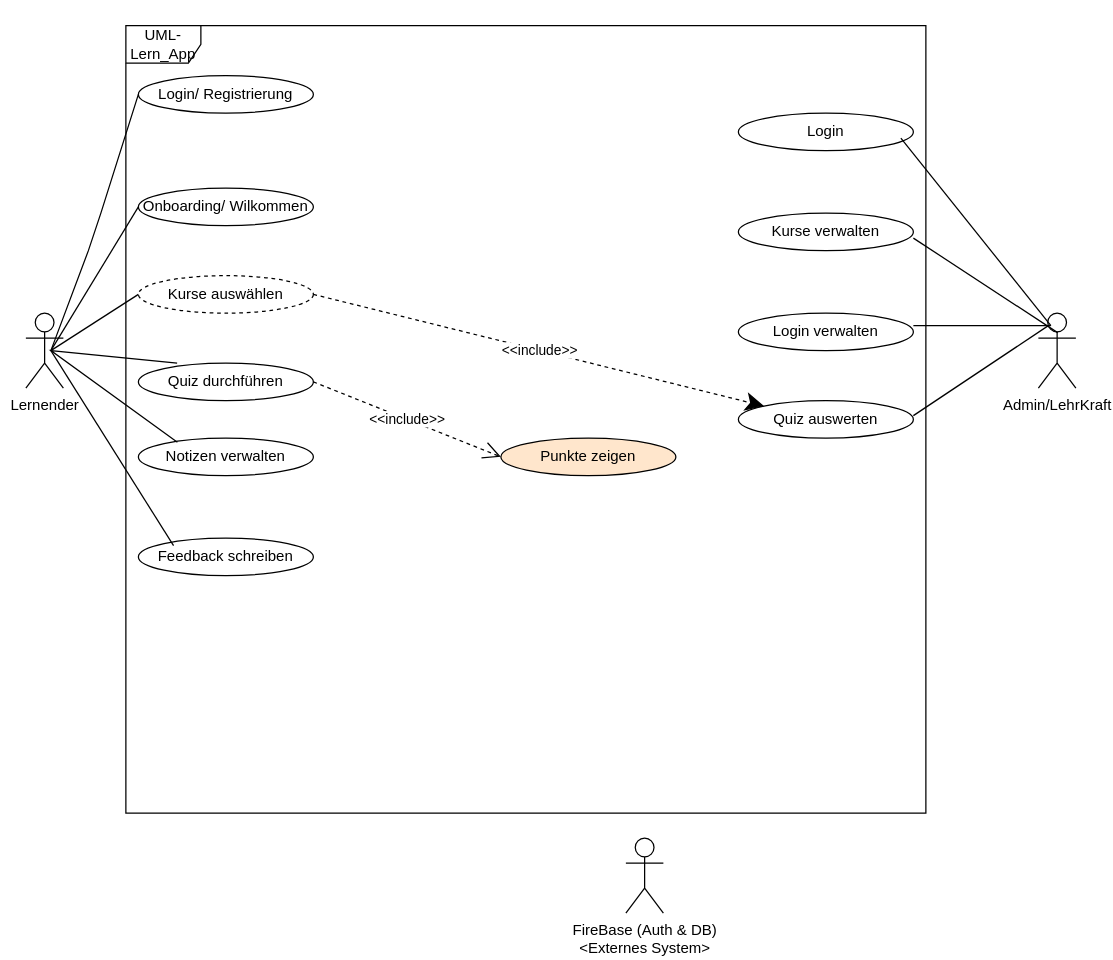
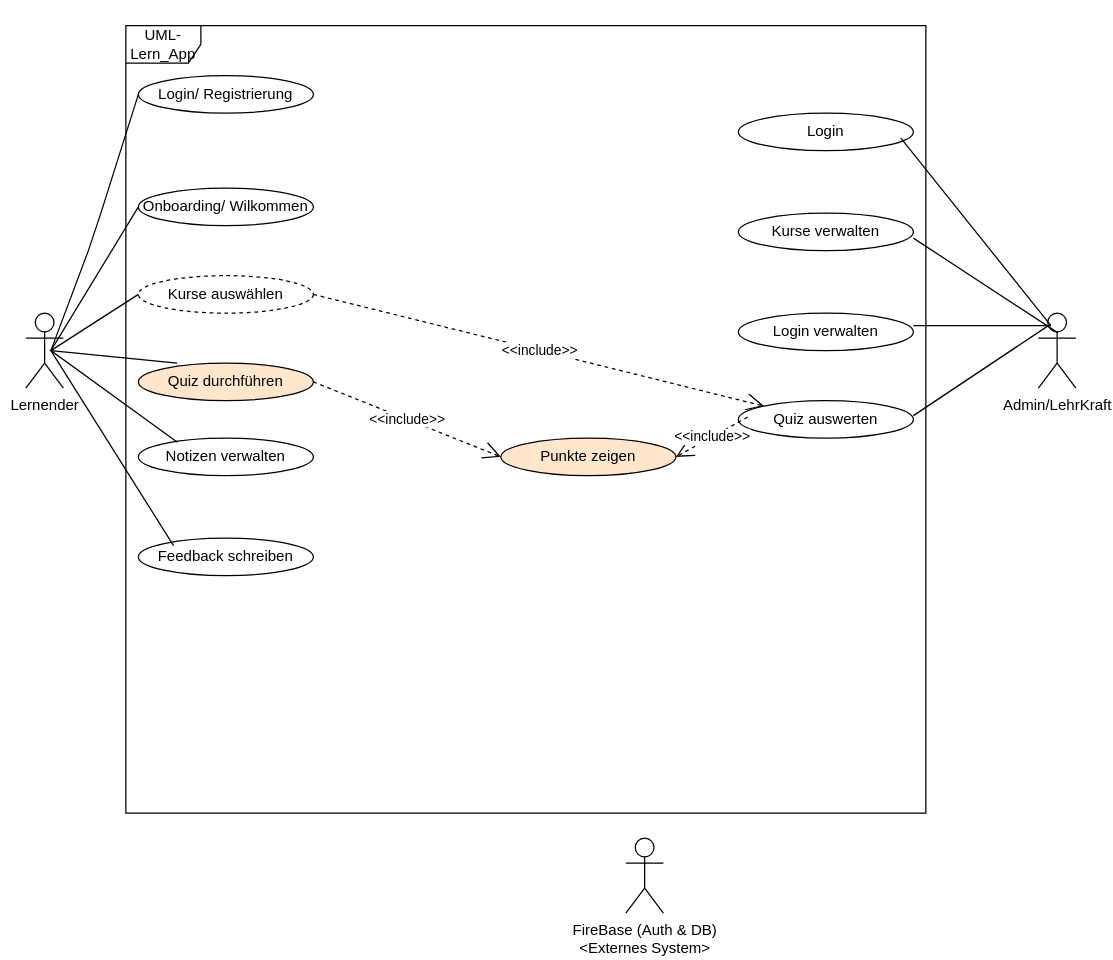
node "Quiz durchführen": fillcolor #ffffff -> #ffe6cc
edge "Kurse auswählen" -> "Quiz auswerten": arrowhead classic -> open
edge "Quiz auswerten" -> "Punkte zeigen": added, label "<<include>>"
